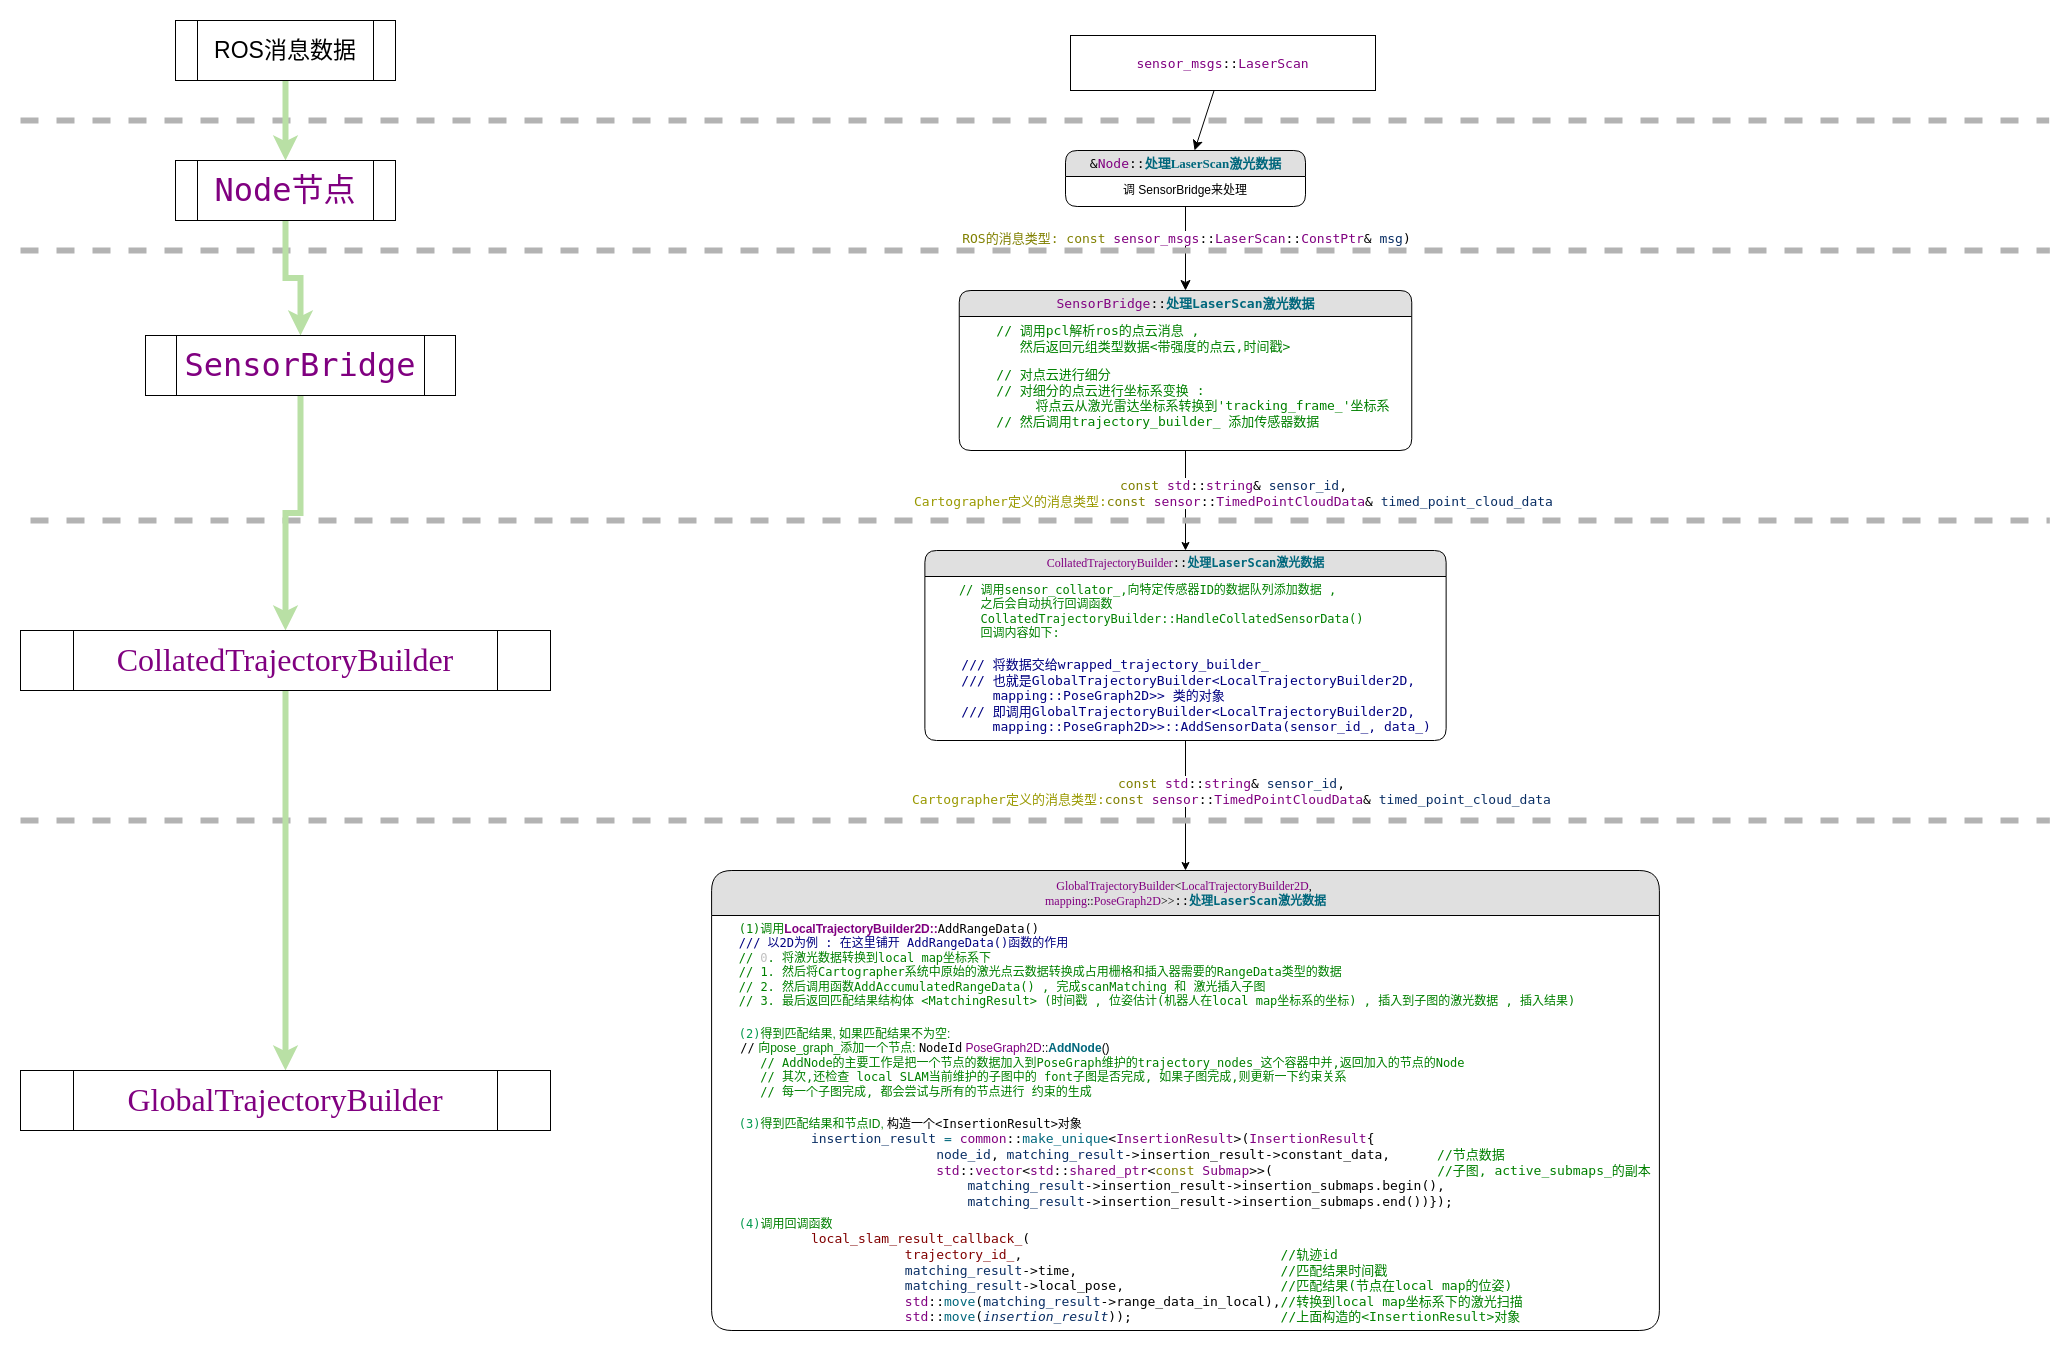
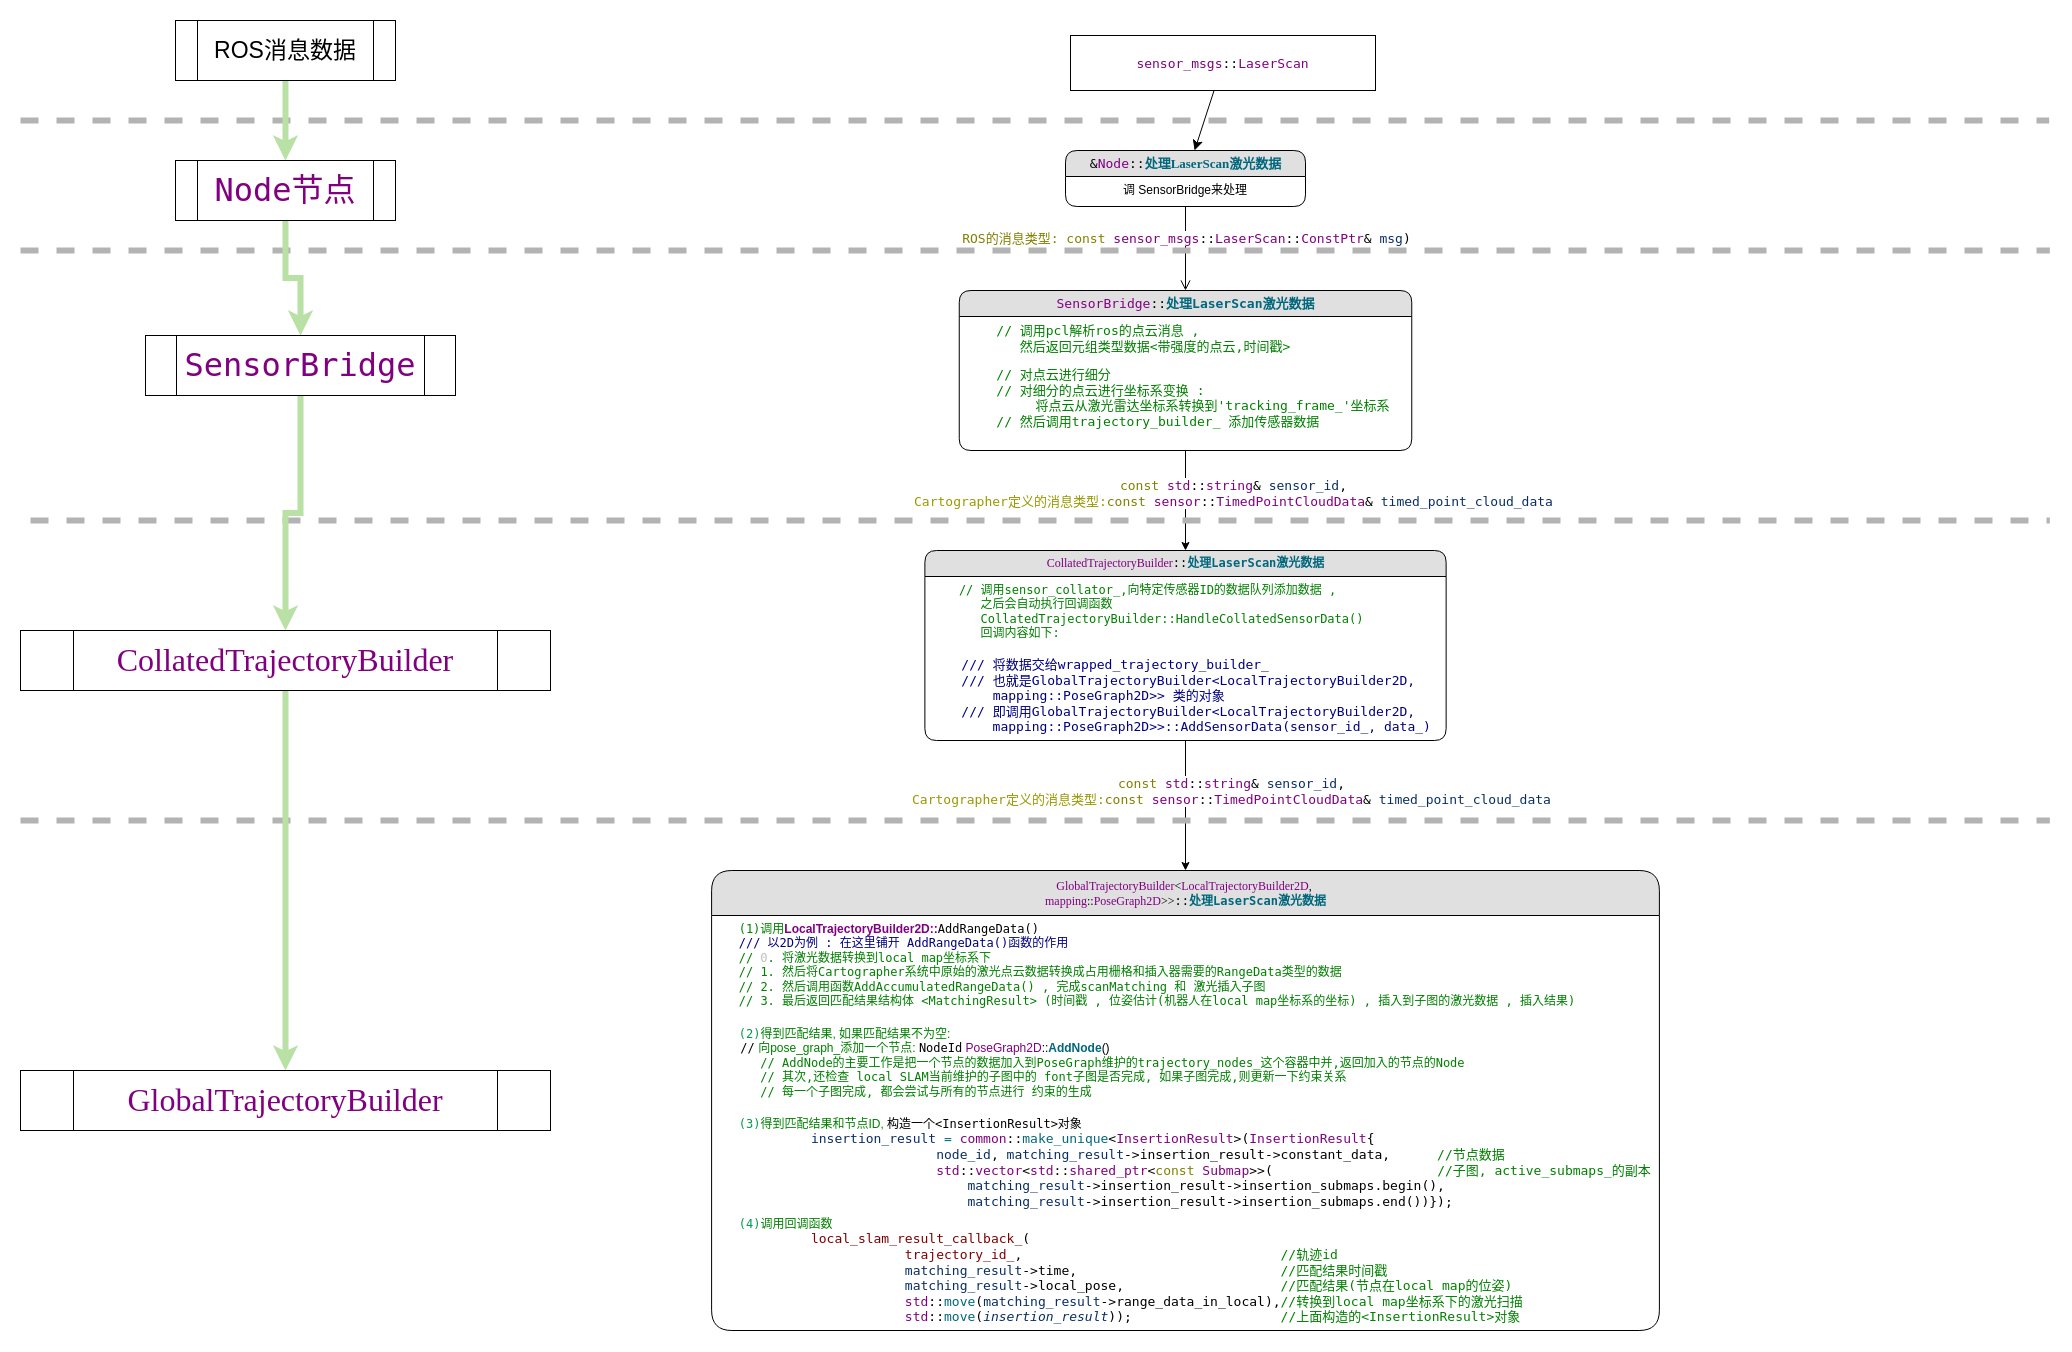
edge "&Node::处理LaserScan激光数据" -> "SensorBridge::处理LaserScan激光数据": arrowhead classic -> open
